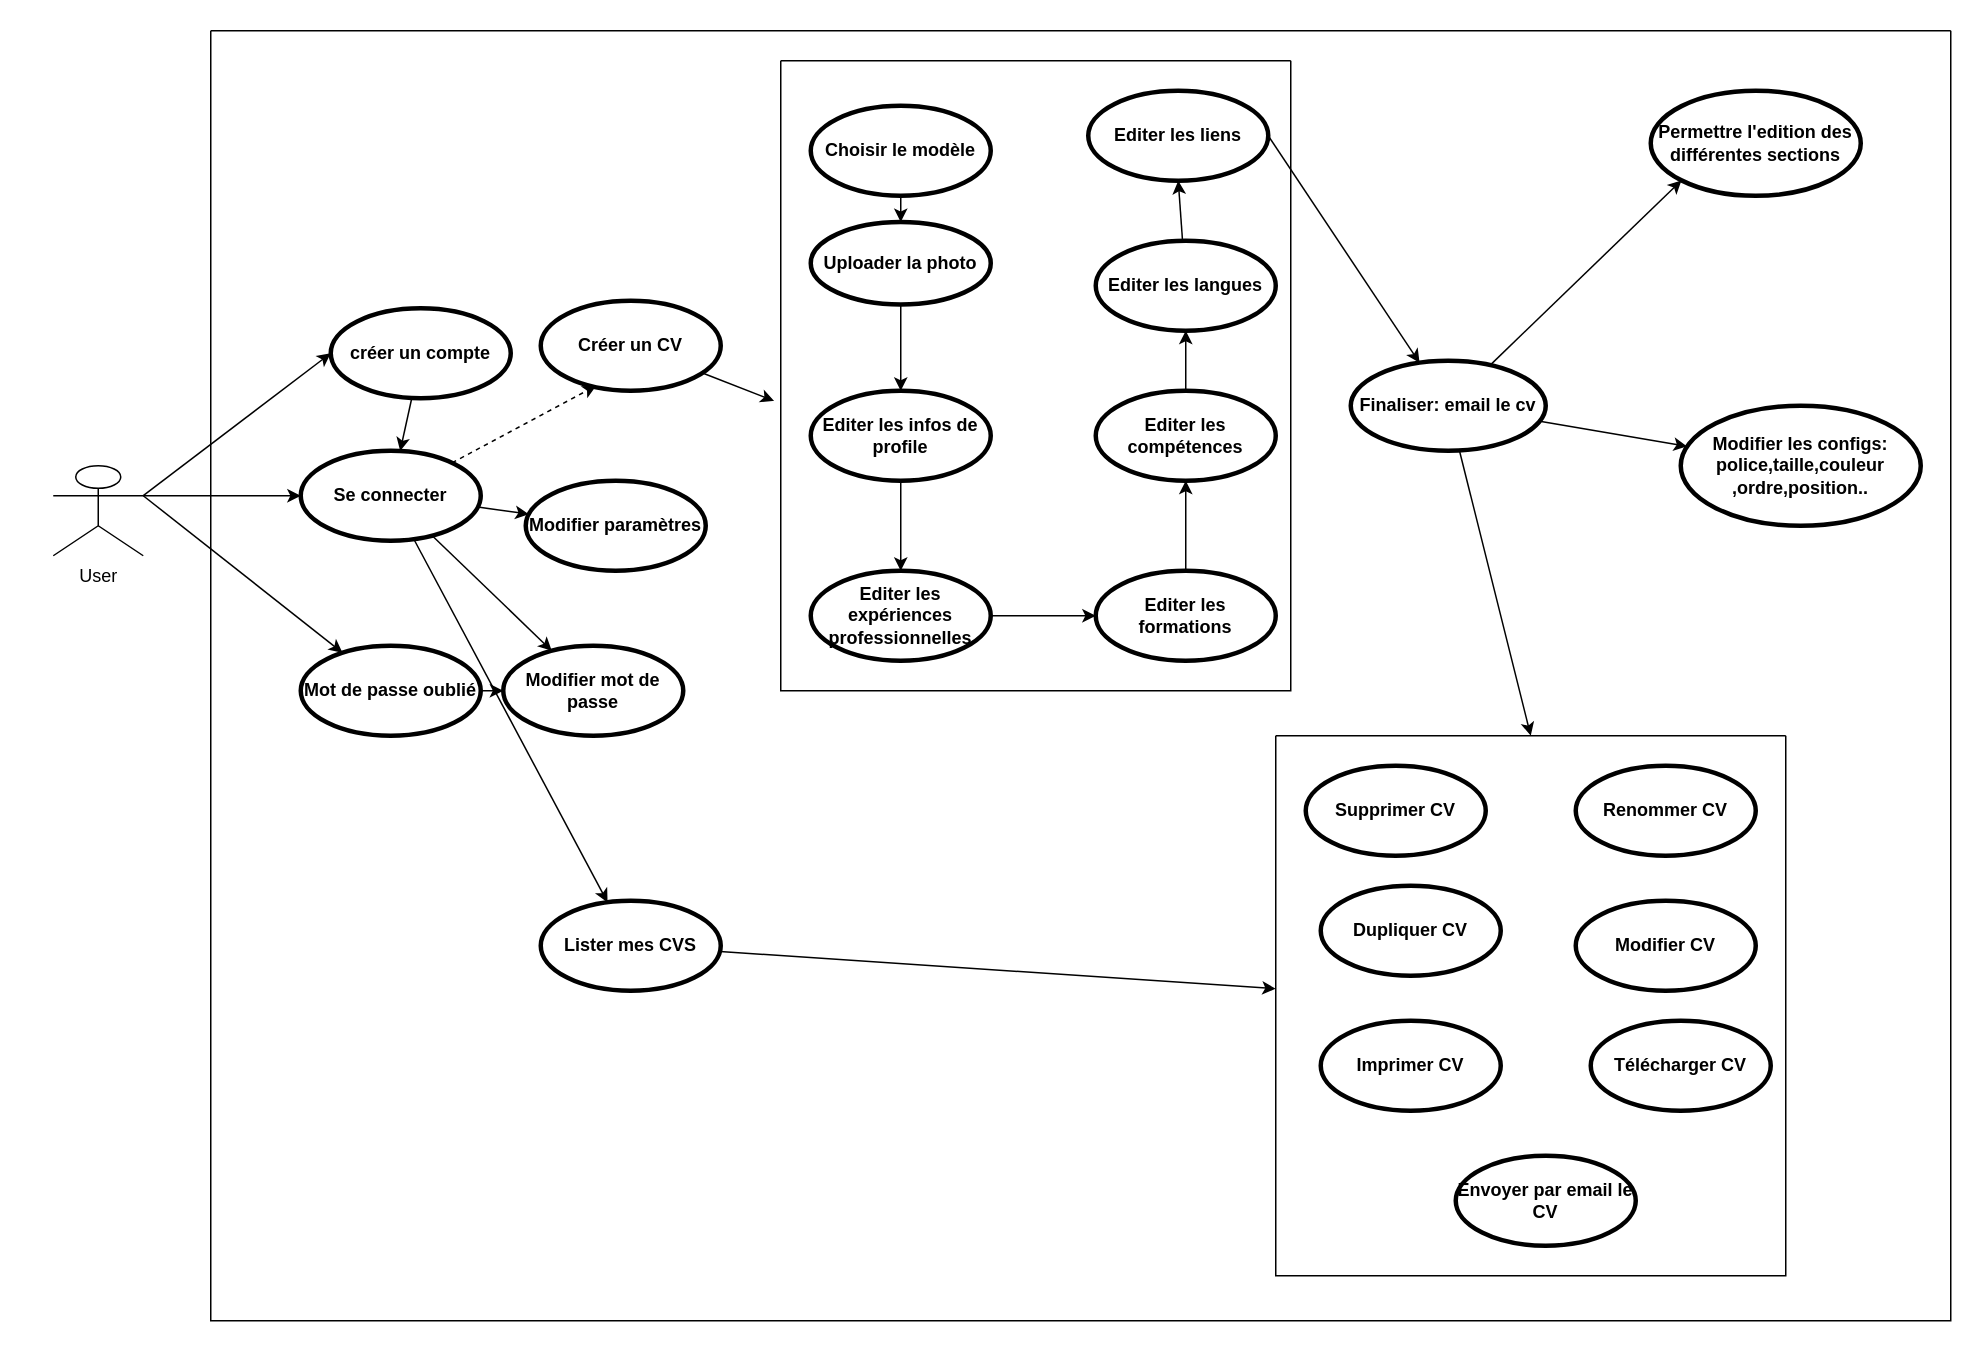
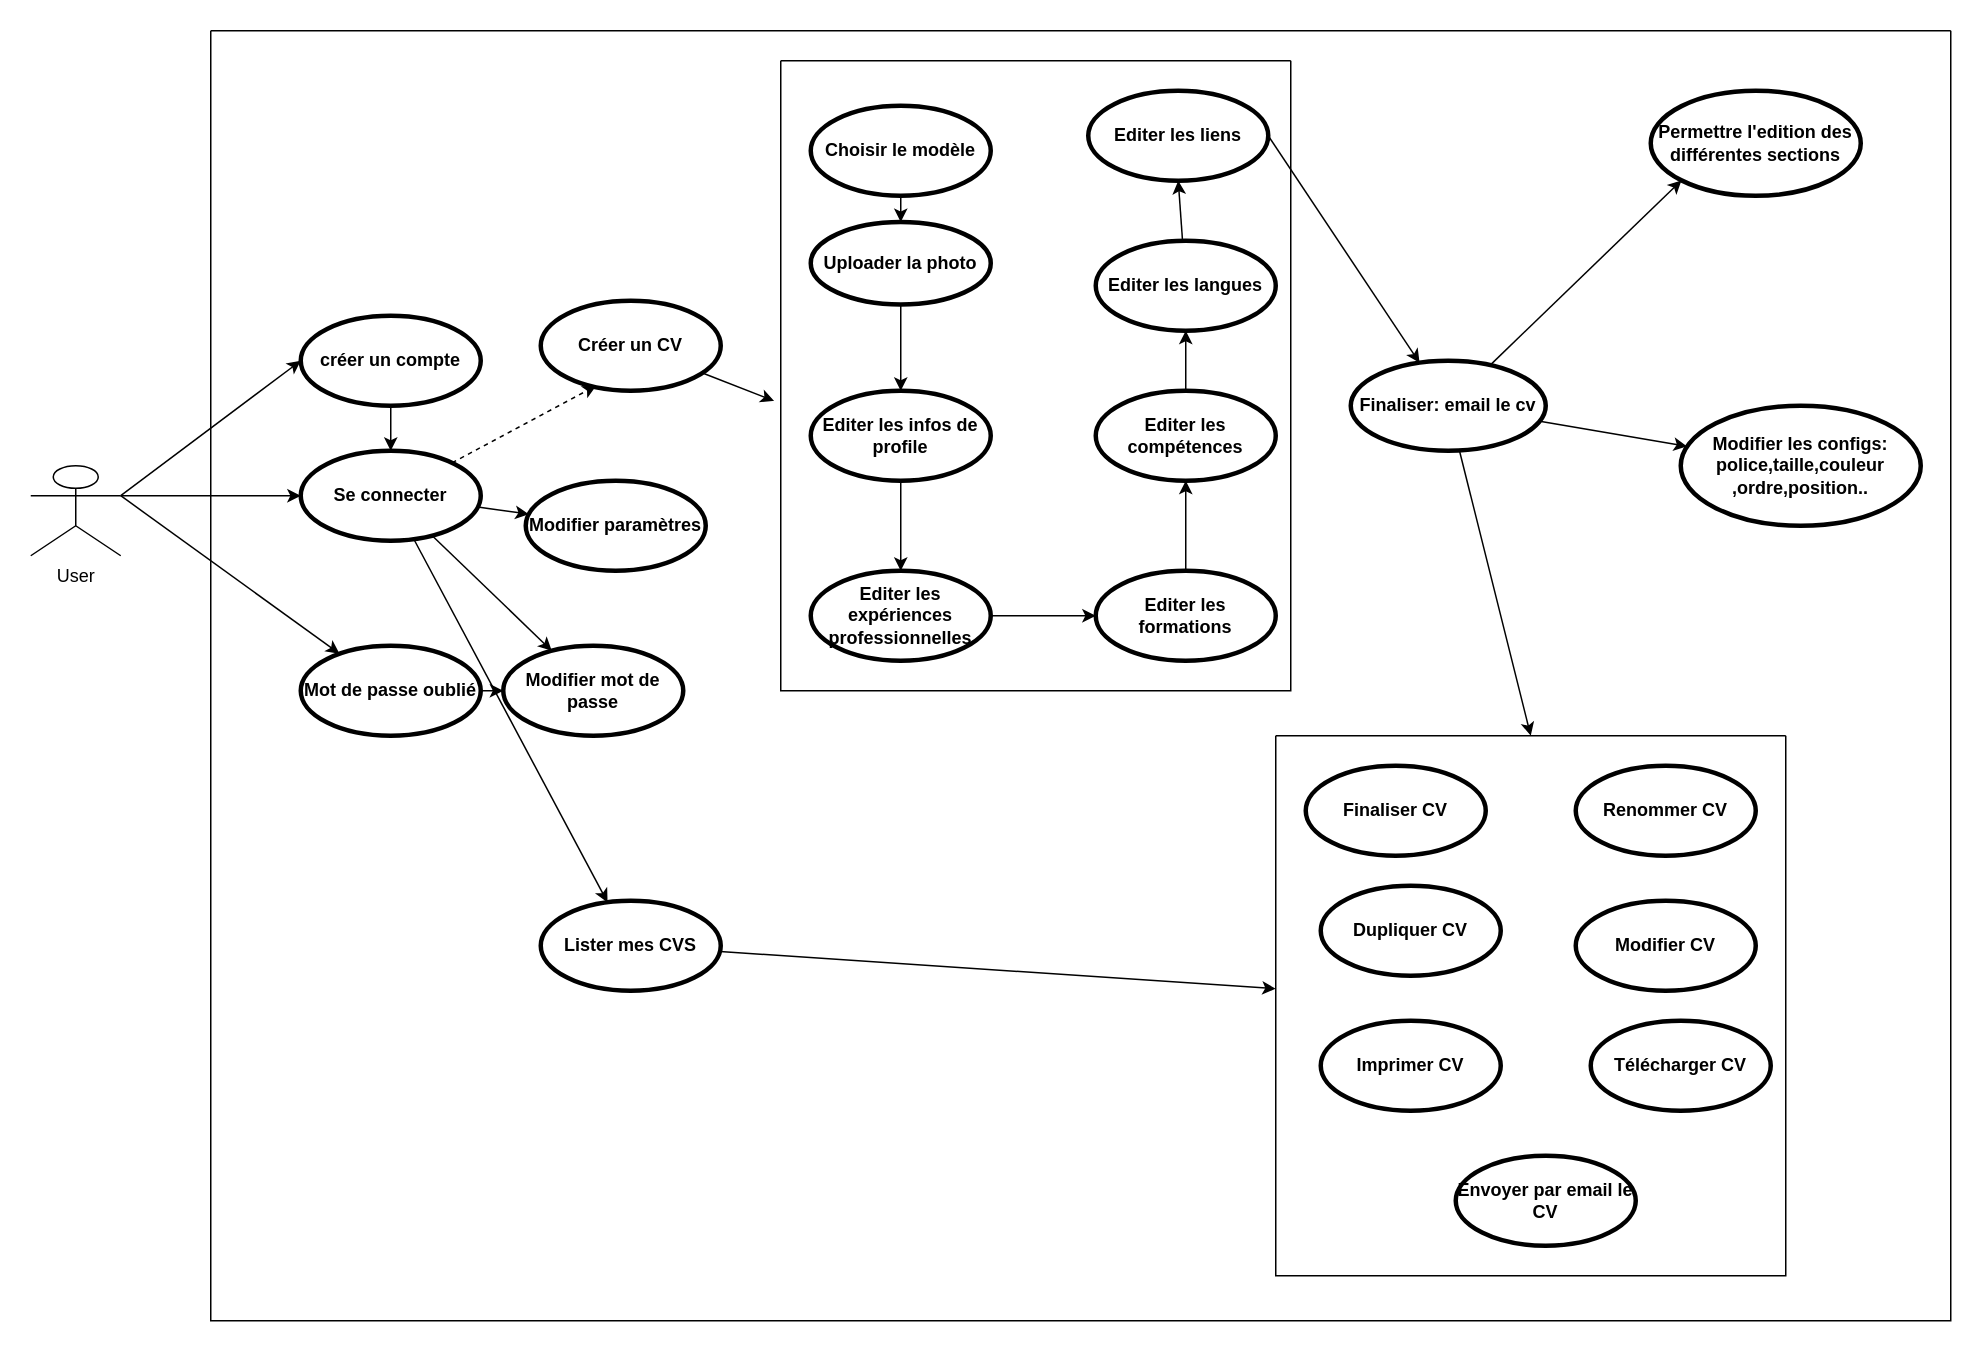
node "créer un compte": moved (421, 353) -> (391, 361)
node "User": moved (98, 511) -> (76, 511)
node "Supprimer CV": label "Supprimer CV" -> "Finaliser CV"
